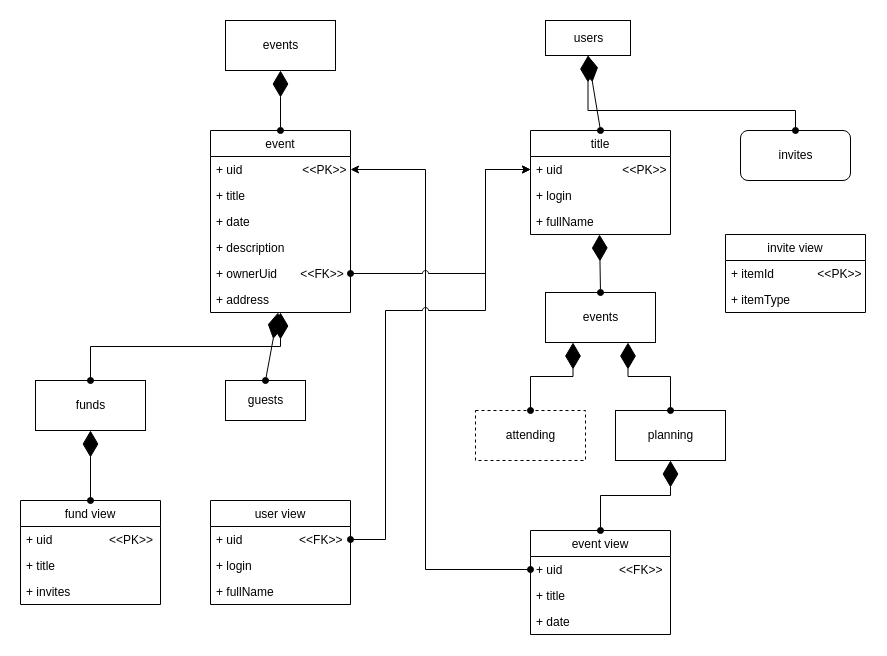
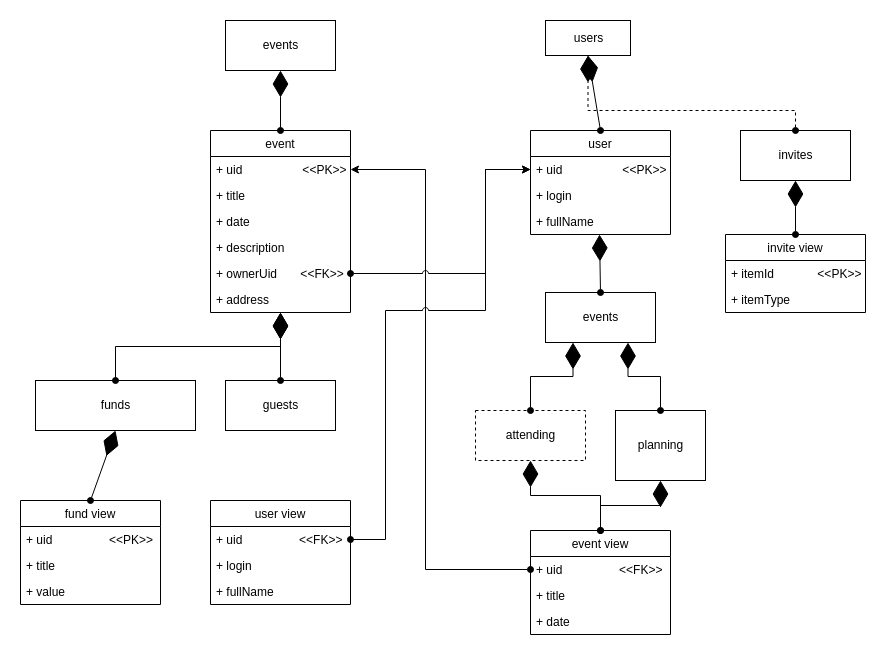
edge "users" -- "invites": style solid -> dashed
node "title": label "title" -> "user"
node "invites": shape rounded rectangle -> rectangle
edge "invites" -- "invite view": added
node "guests": size 80x40 -> 110x50
node "funds": size 110x50 -> 160x50
node "planning": size 110x50 -> 90x70
edge "attending" -- "event view": added
node "+ invites": label "+ invites" -> "+ value"
